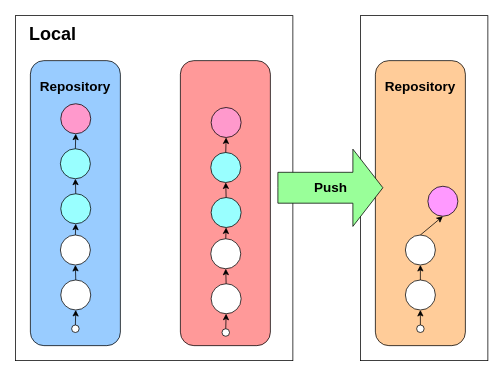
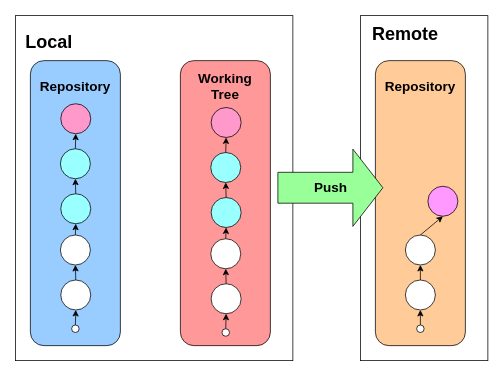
node "Local": moved (53, 34) -> (49, 42)
node "Remote": added
node "Working Tree": added
